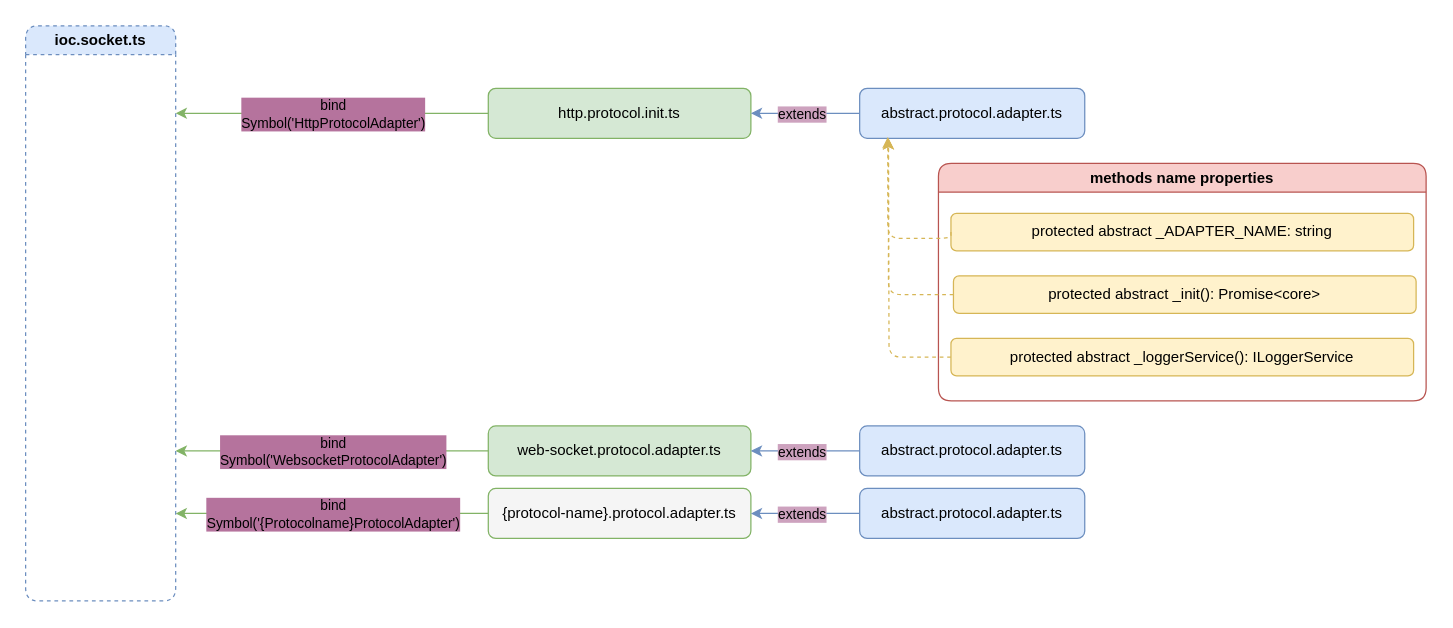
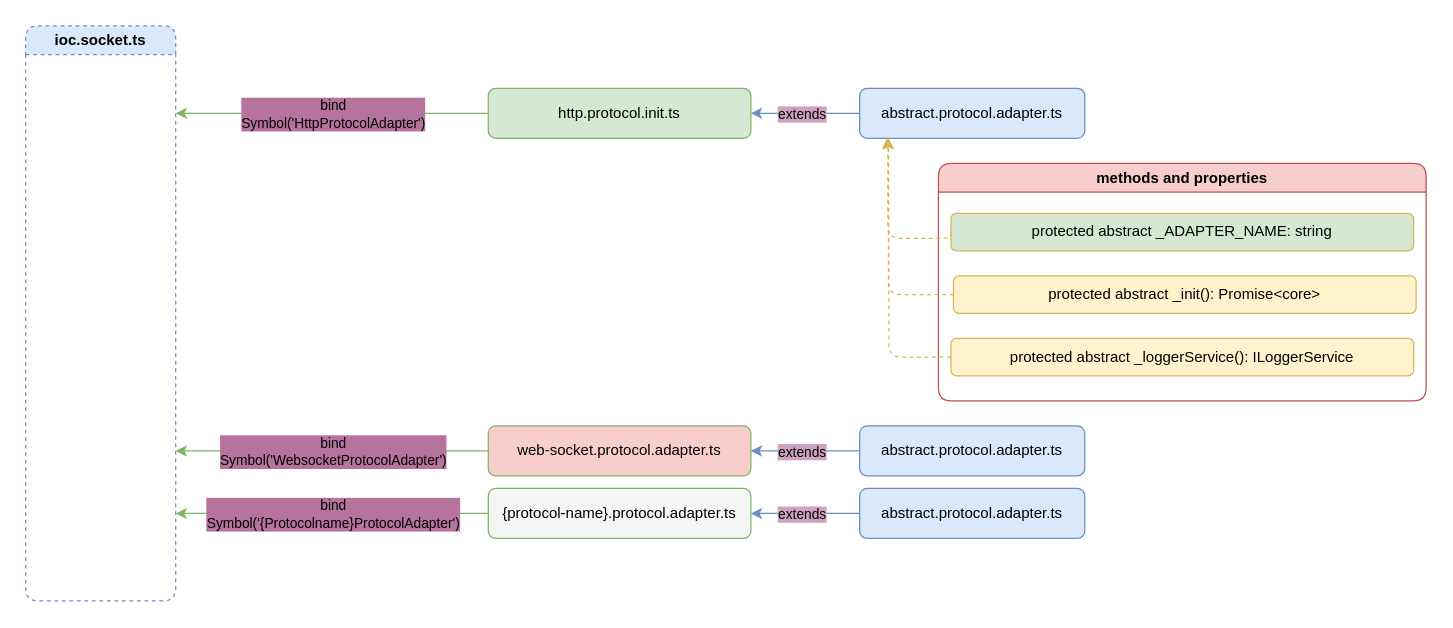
node "methods name properties": label "methods name properties" -> "methods and properties"
node "protected abstract _ADAPTER_NAME: string": fillcolor #fff2cc -> #d5e8d4
node "web-socket.protocol.adapter.ts": fillcolor #d5e8d4 -> #f8cecc
